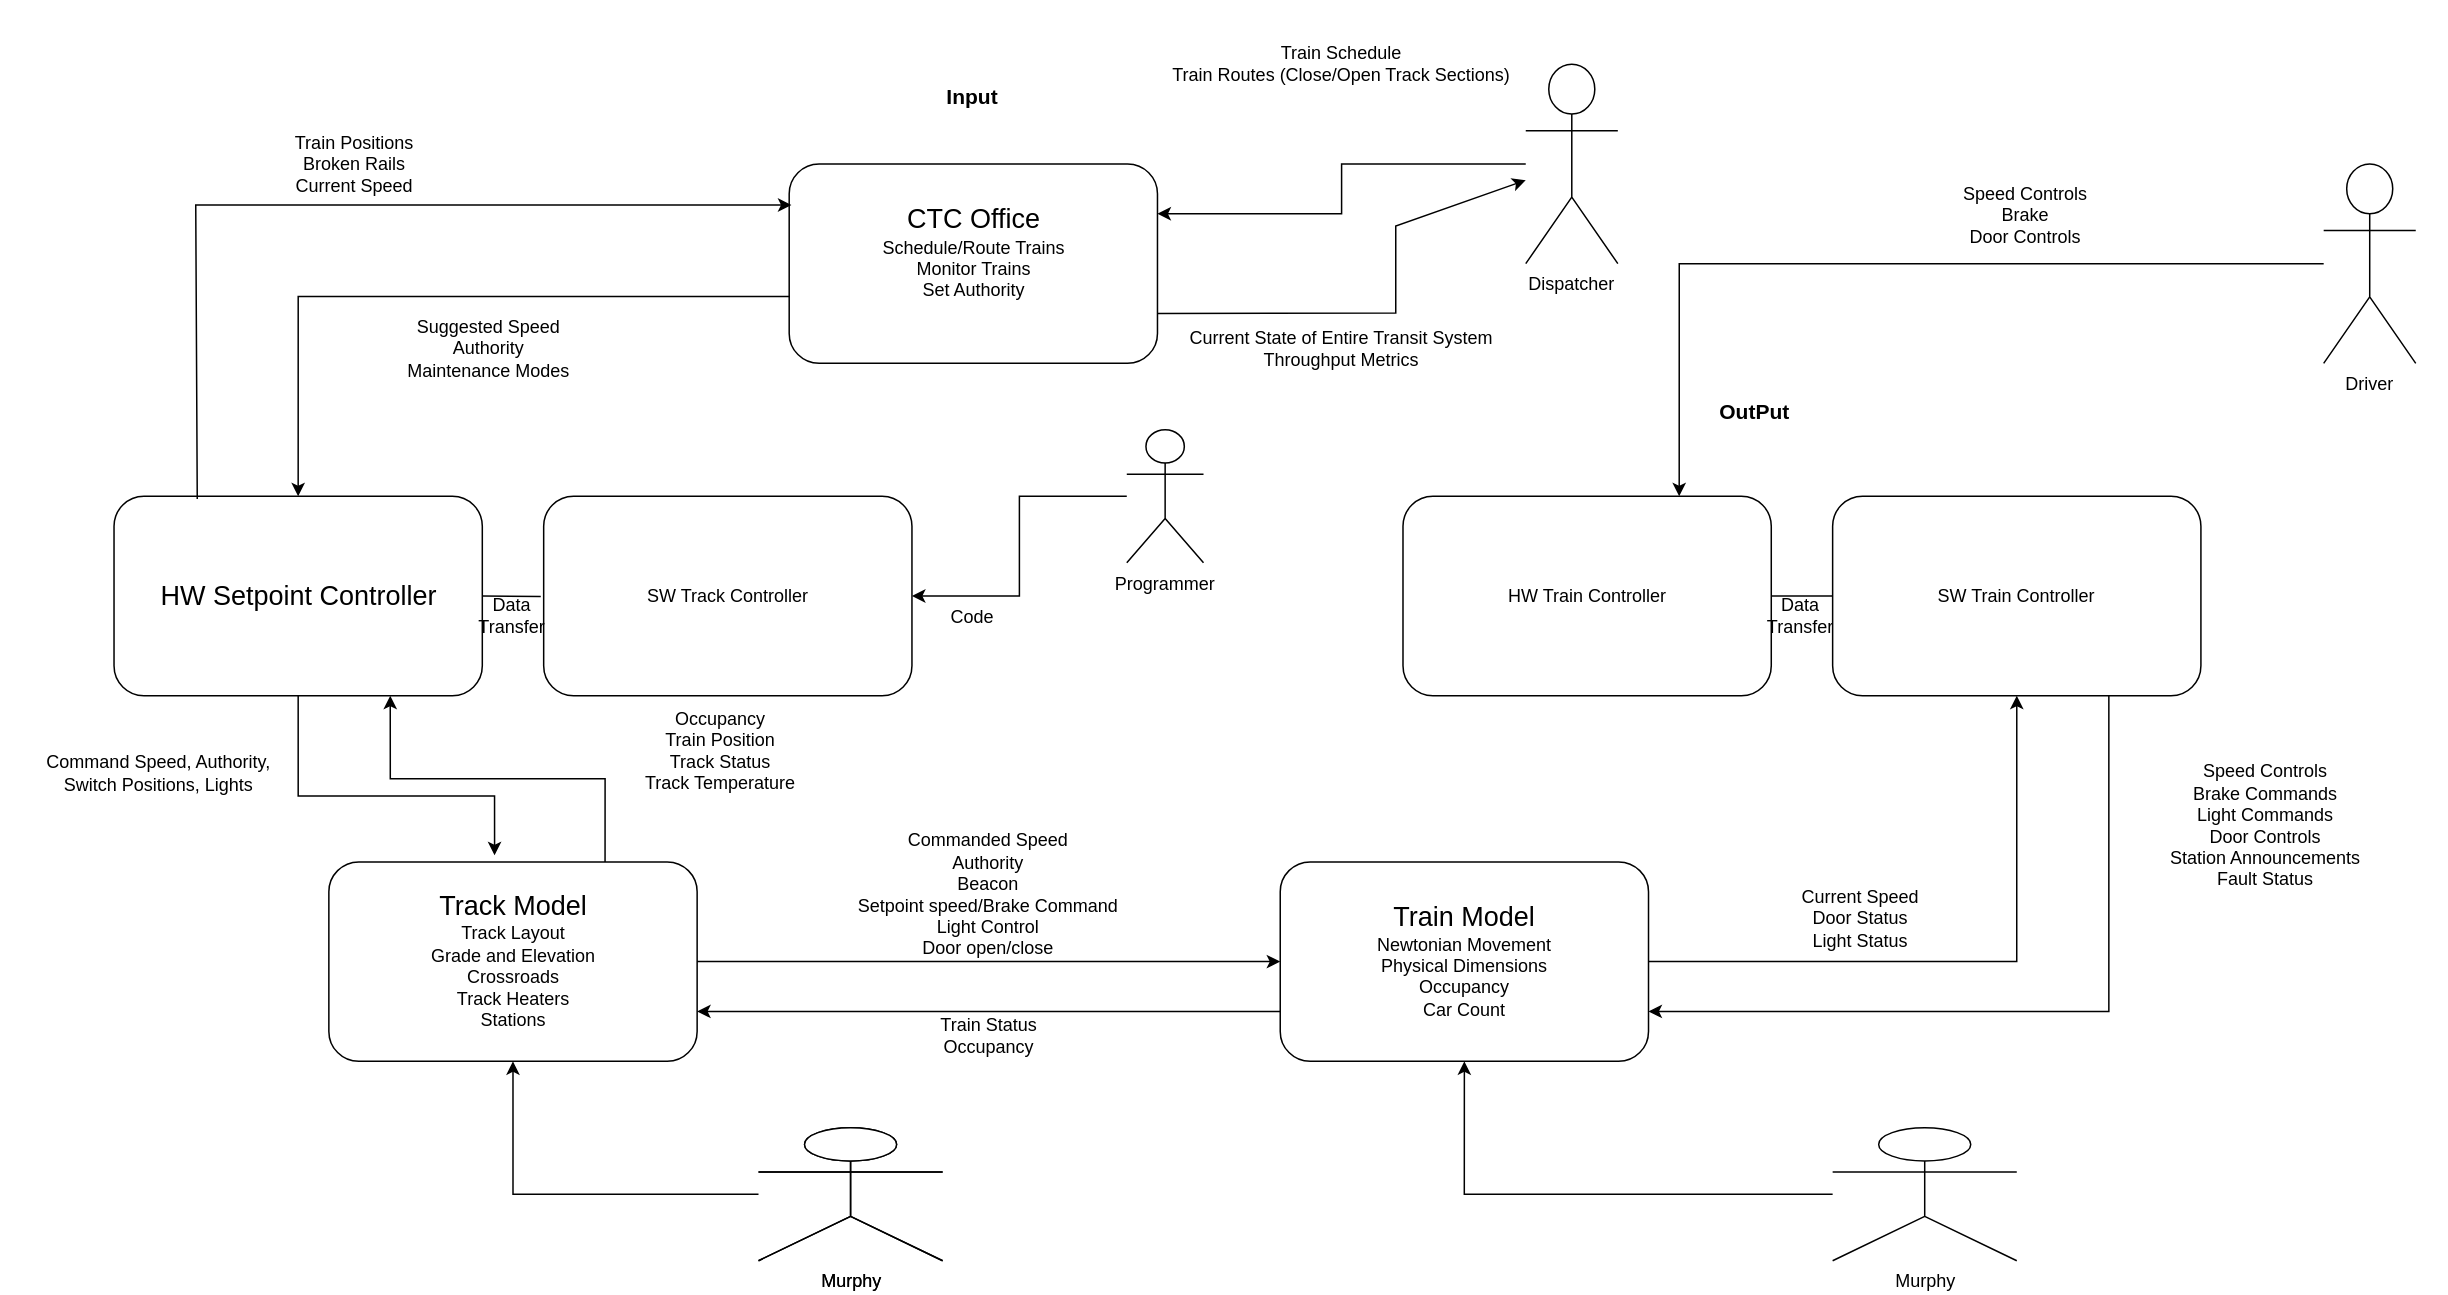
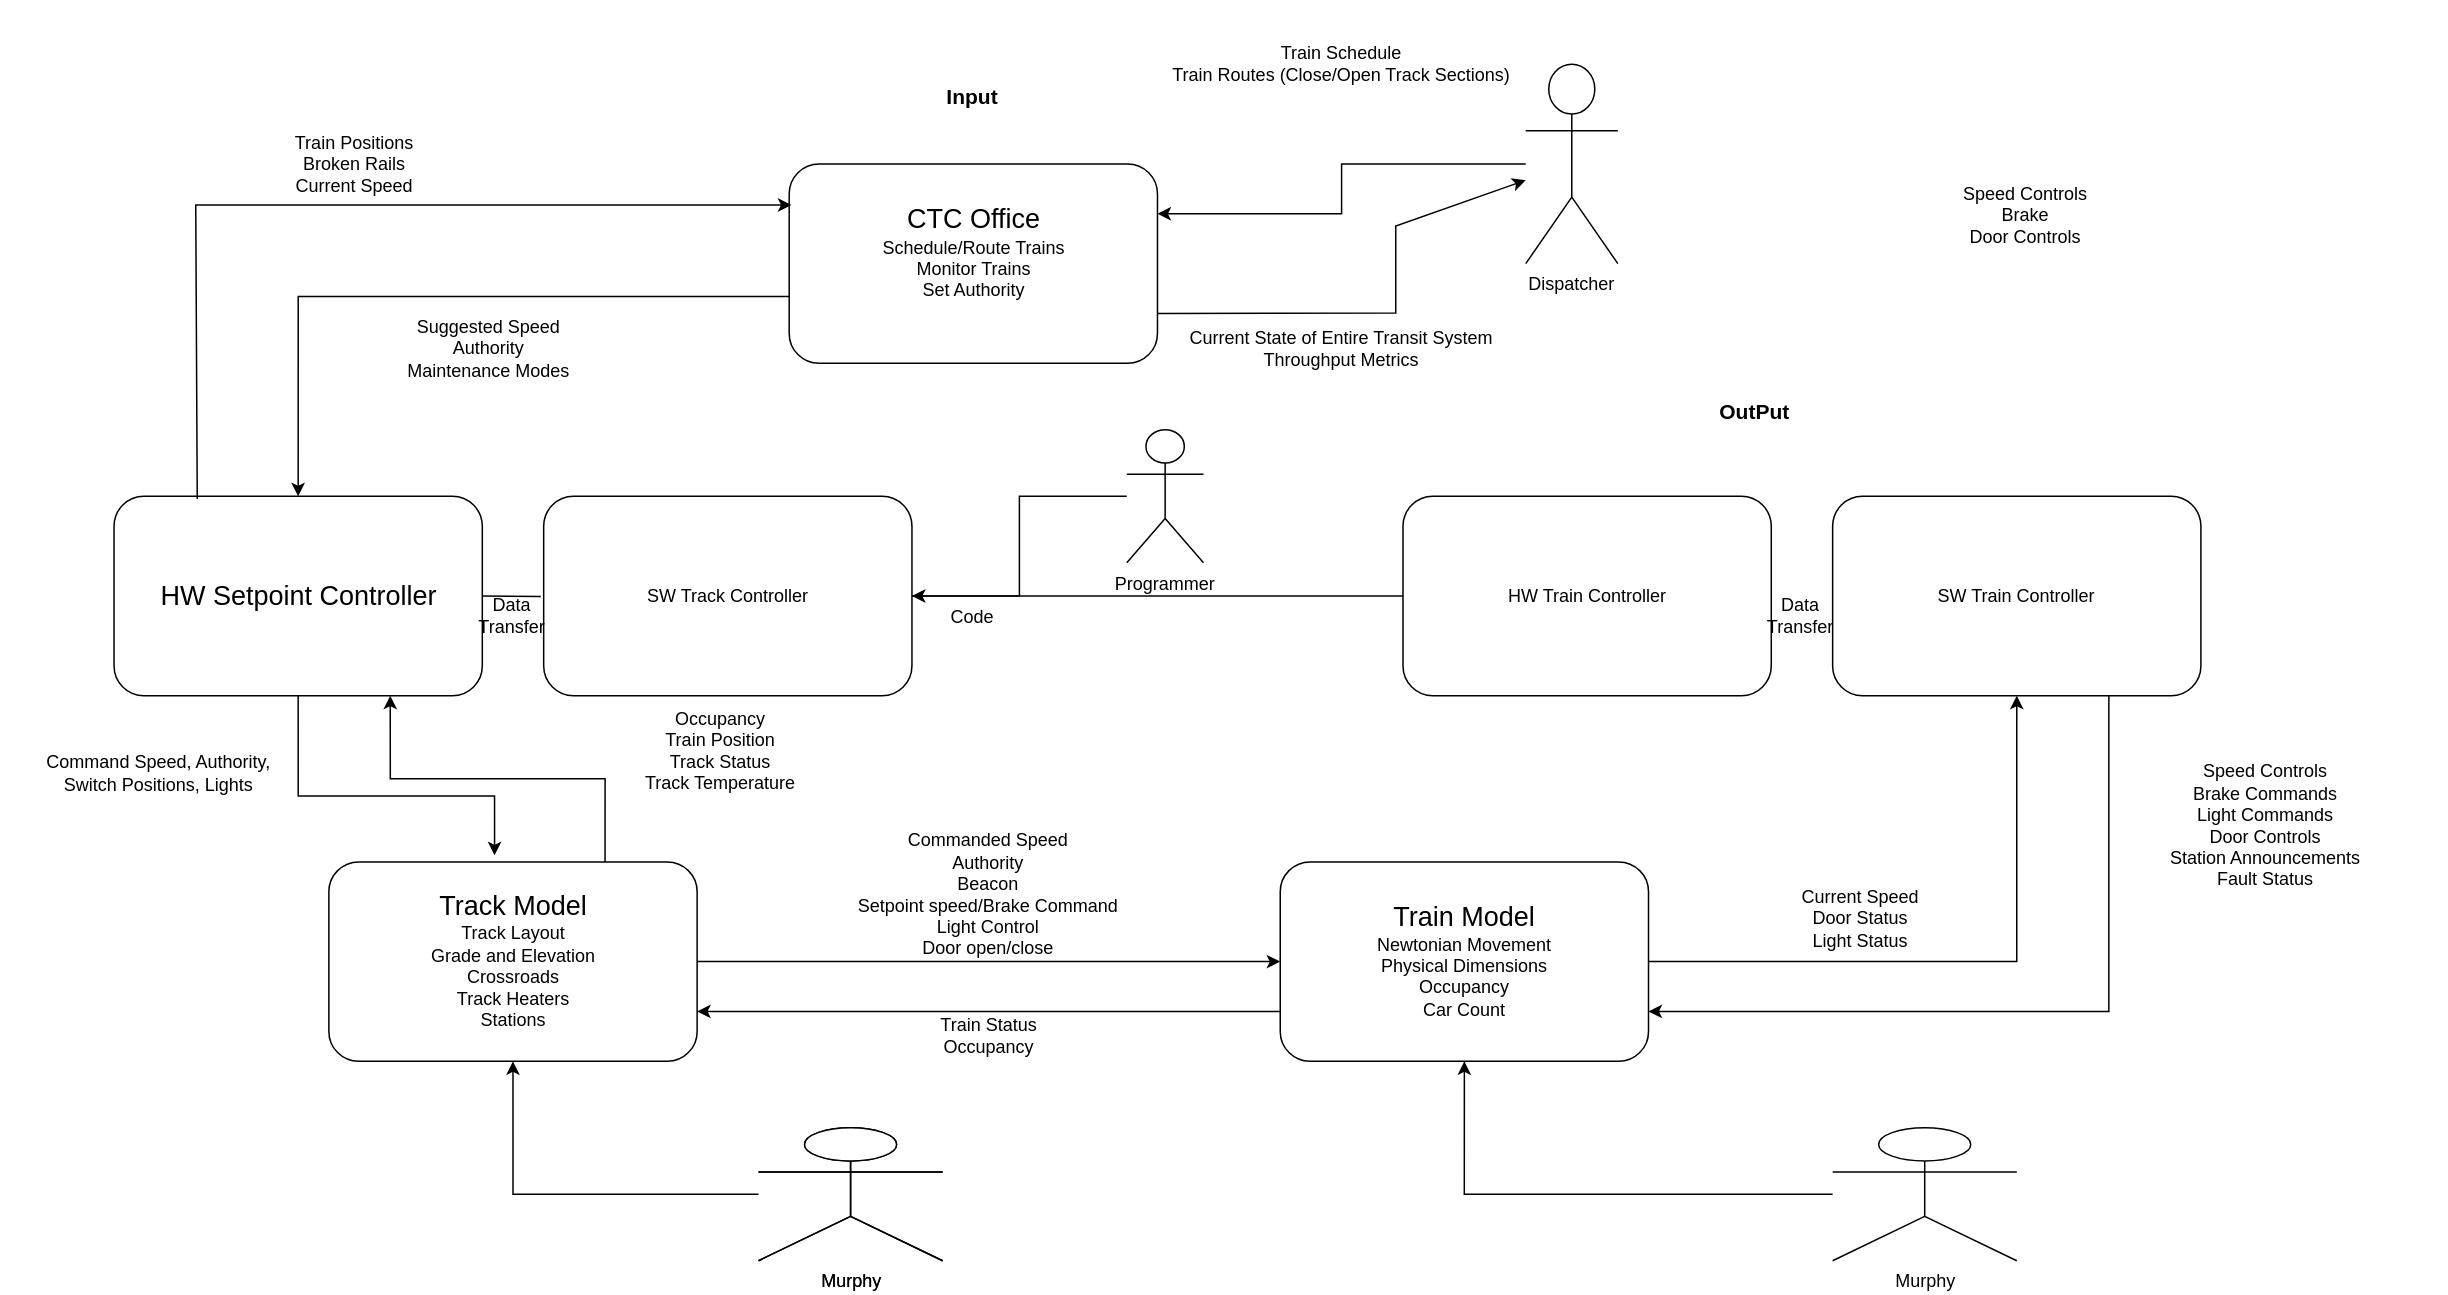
edge "Driver" -> "HW Train Controller": removed
node "Driver": removed
edge "HW Train Controller" -- "SW Train Controller": now "HW Train Controller" -- "SW Track Controller"
